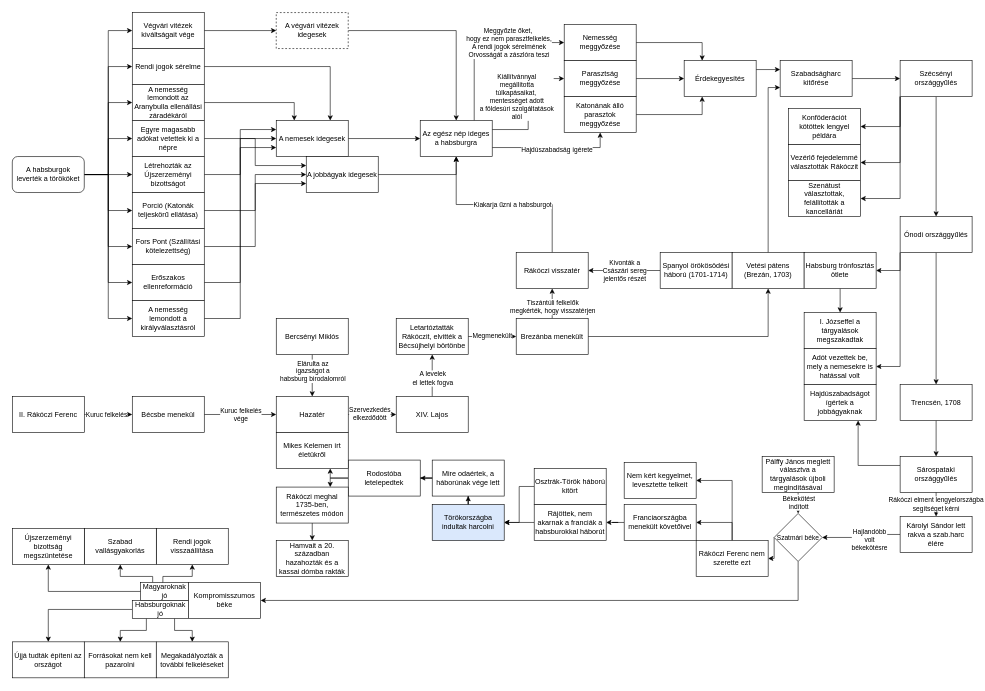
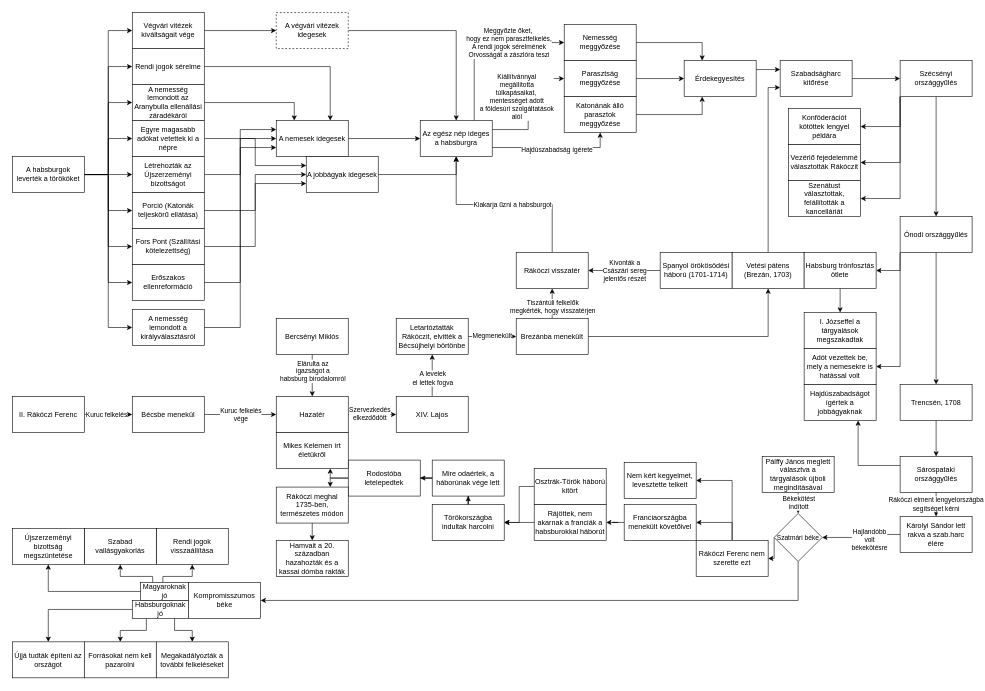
node "A habsburgok leverték a törököket": shape rounded rectangle -> rectangle
node "A nemesség lemondott a királyválasztásról": moved (168, 318) -> (168, 327)
node "Törökországba indultak harcolni": fillcolor #dae8fc -> #ffffff
